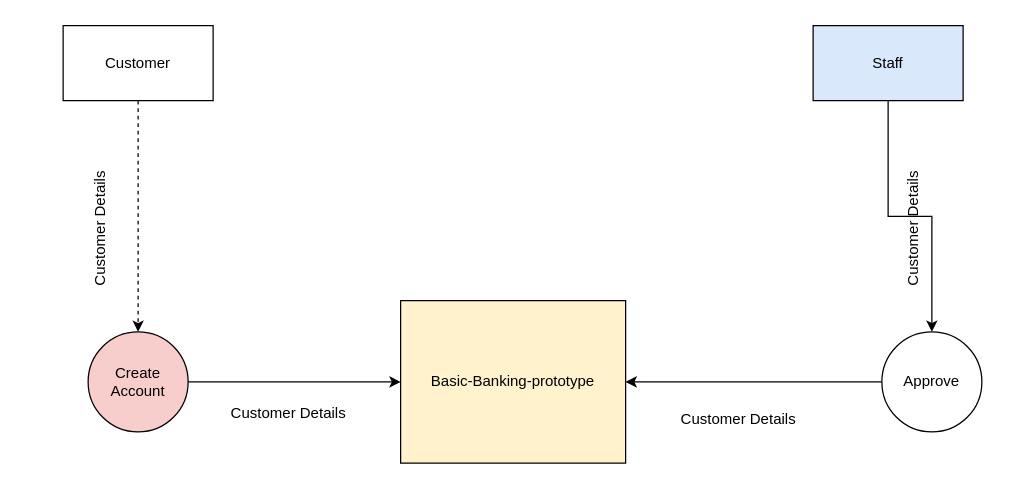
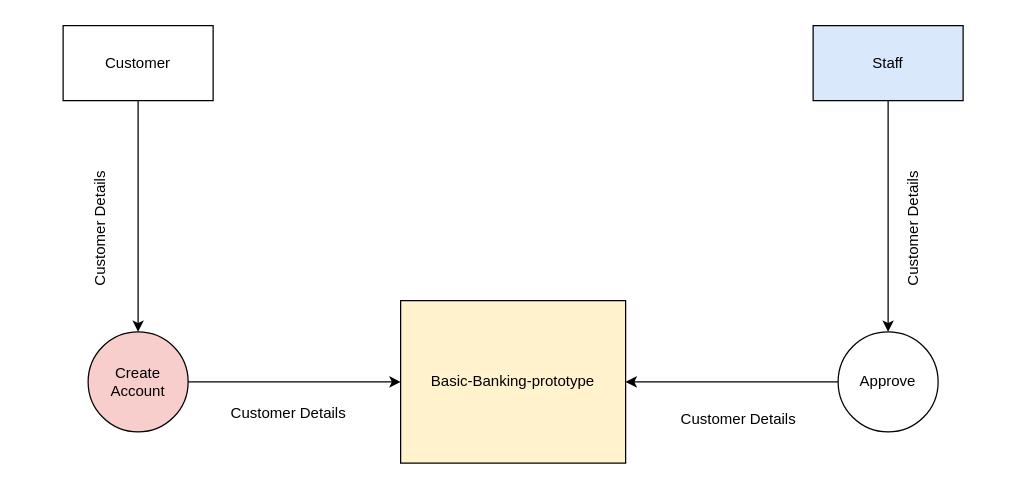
edge "Customer" -> "Create Account": style dashed -> solid
node "Approve": moved (932, 382) -> (888, 382)
